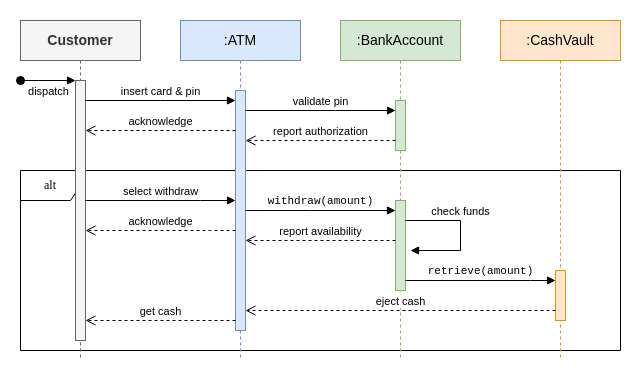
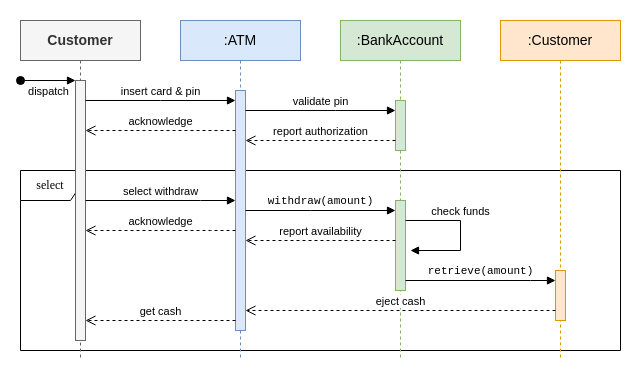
node ":CashVault": label ":CashVault" -> ":Customer"
node "alt": label "alt" -> "select"
